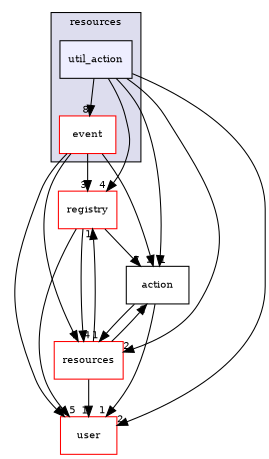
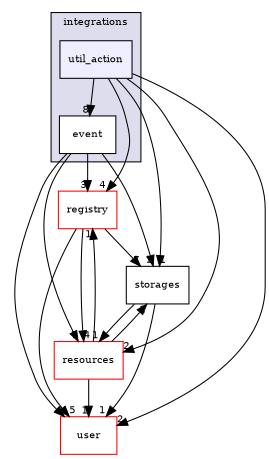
cluster "resources": label "resources" -> "integrations"
node "event": color red -> black
node "action": label "action" -> "storages"
